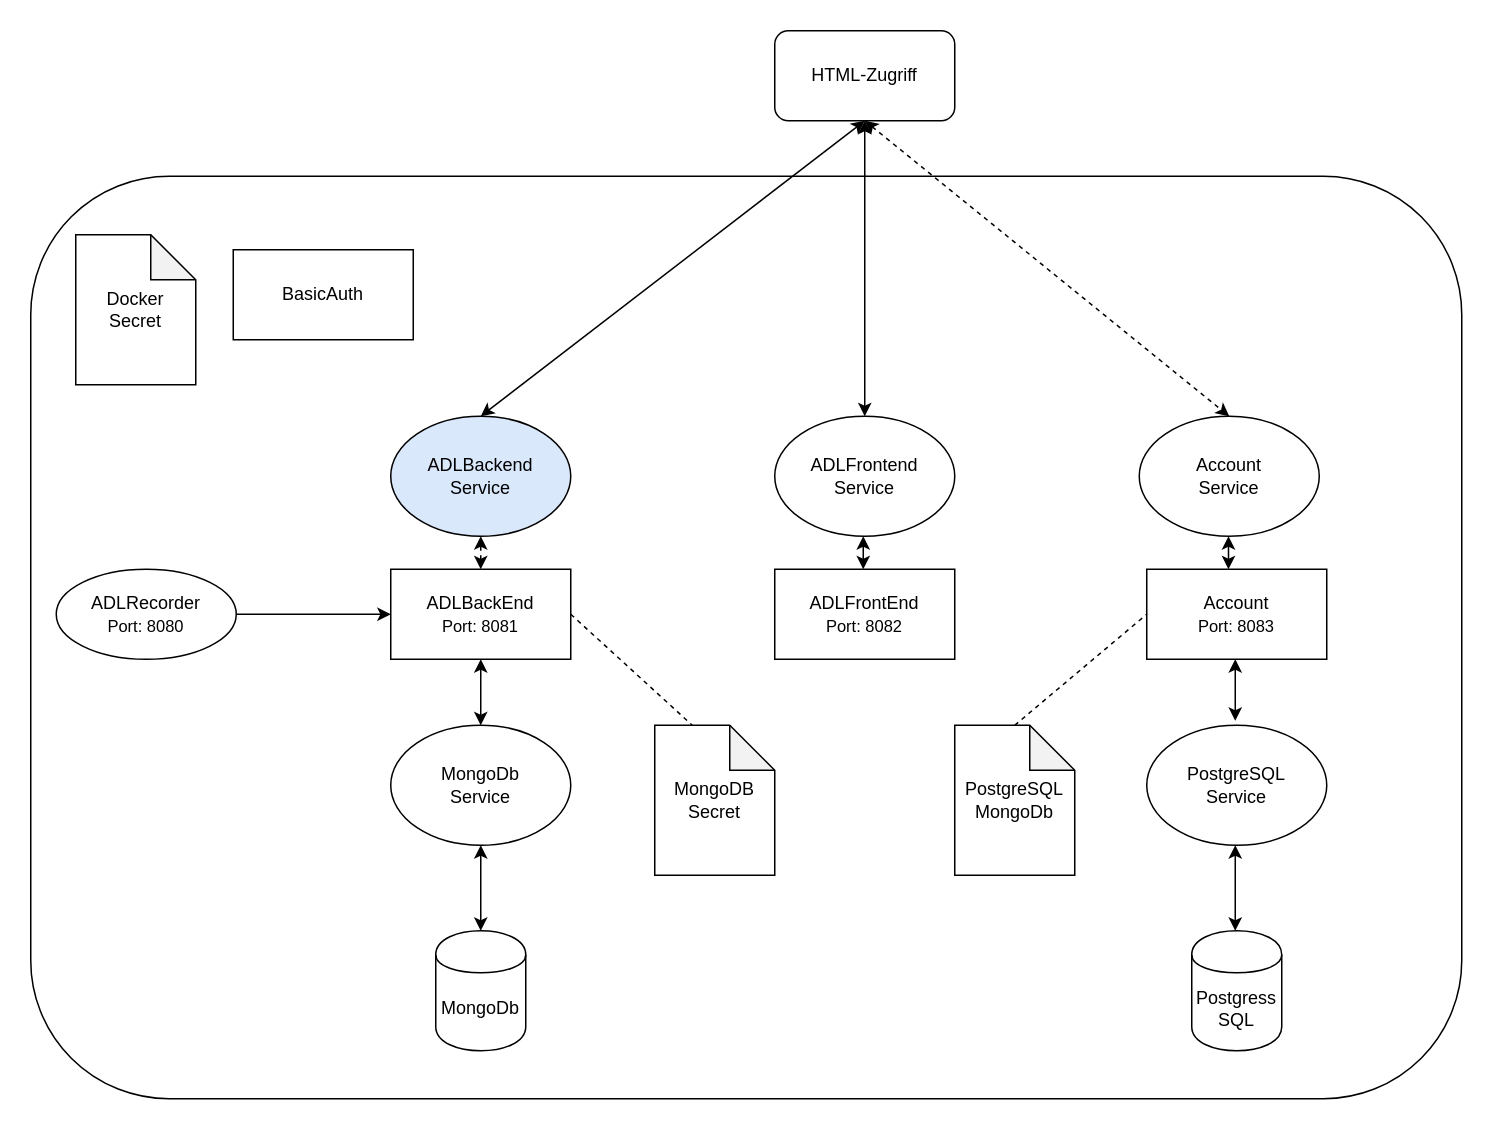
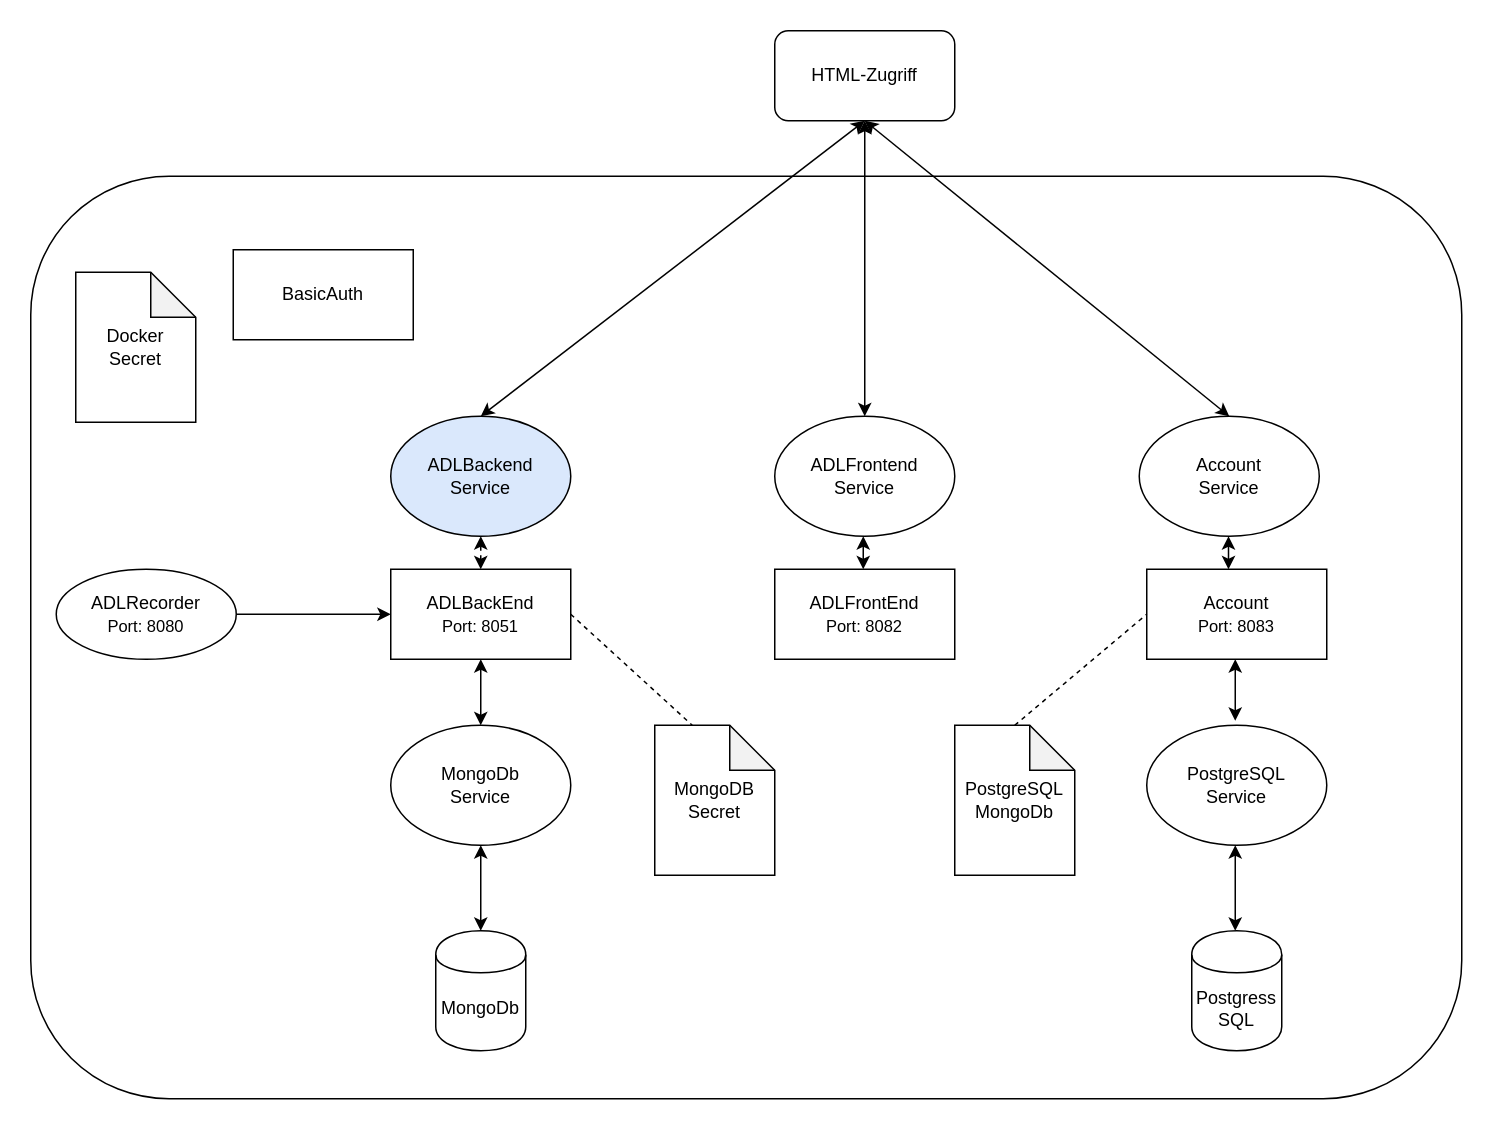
edge "HTML-Zugriff" -- "Account Service": style dashed -> solid
node "Docker Secret": moved (136, 310) -> (136, 347)
node "ADLBackEnd Port: 8081": label "ADLBackEnd Port: 8081" -> "ADLBackEnd Port: 8051"
